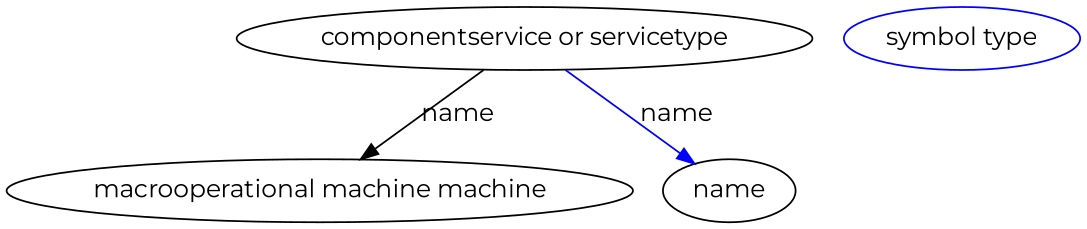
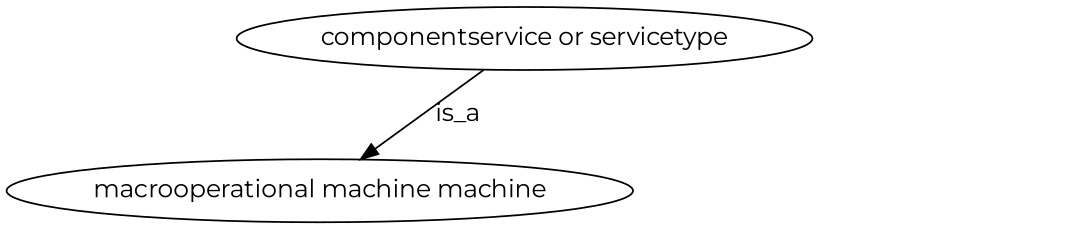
node "symbol type": removed
edge "componentservice or servicetype" -> "macrooperational machine machine": label "name" -> "is_a"
node "name": removed
